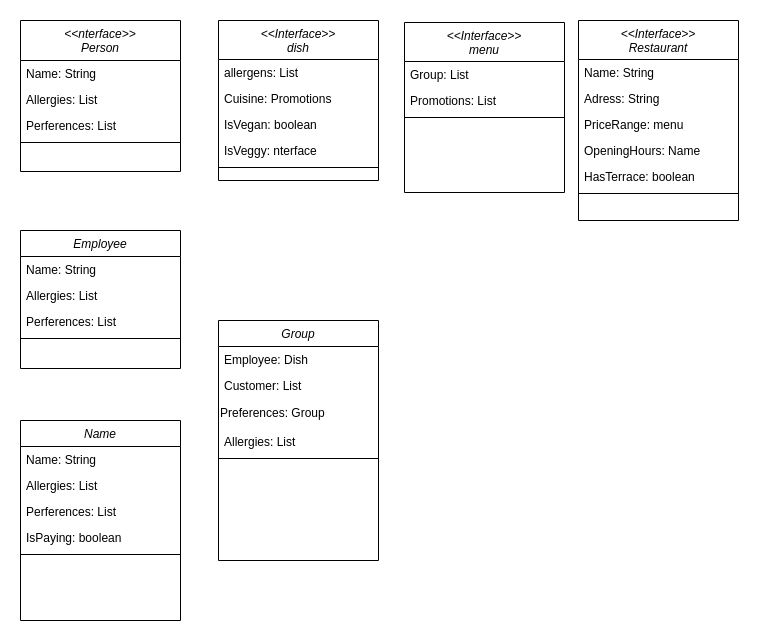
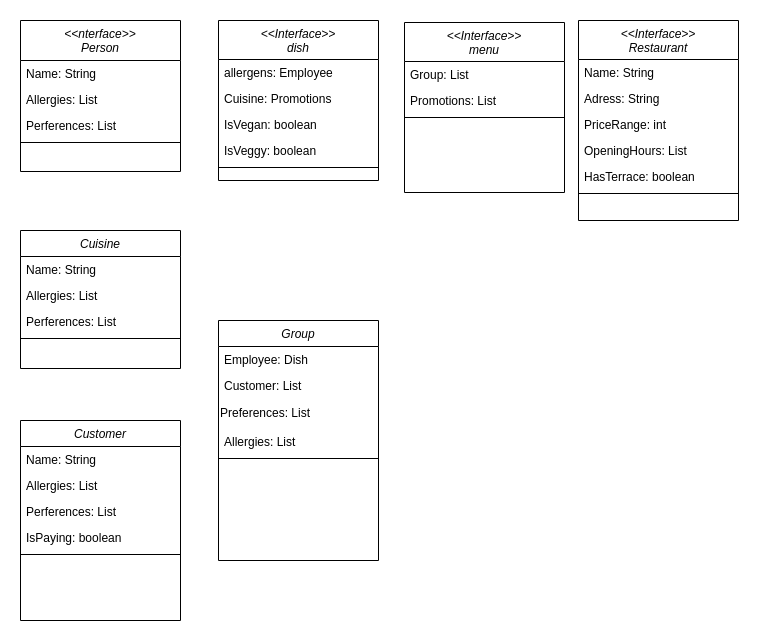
node "allergens: List": label "allergens: List" -> "allergens: Employee"
node "PriceRange: menu": label "PriceRange: menu" -> "PriceRange: int"
node "IsVeggy: nterface": label "IsVeggy: nterface" -> "IsVeggy: boolean"
node "OpeningHours: Name": label "OpeningHours: Name" -> "OpeningHours: List"
node "Employee": label "Employee" -> "Cuisine"
node "Preferences: Group": label "Preferences: Group" -> "Preferences: List"
node "Name": label "Name" -> "Customer"
